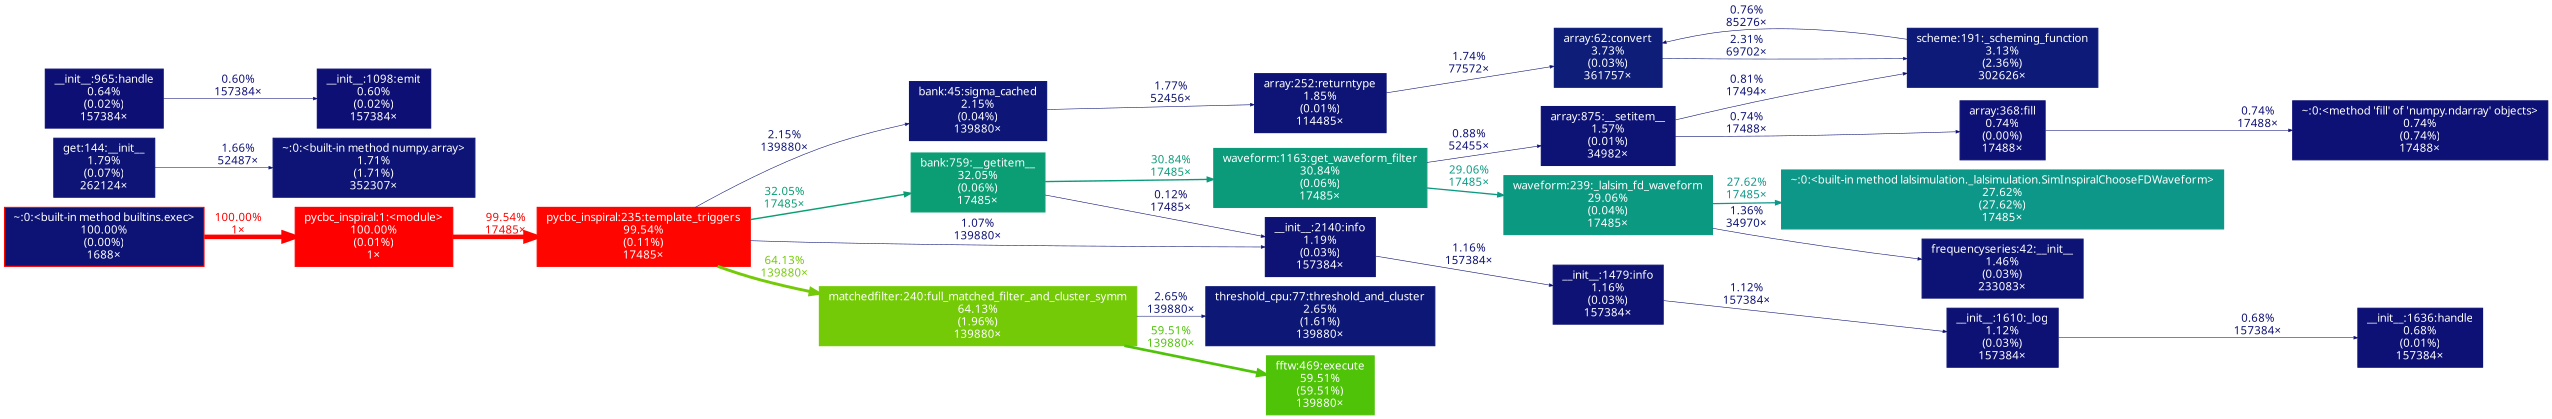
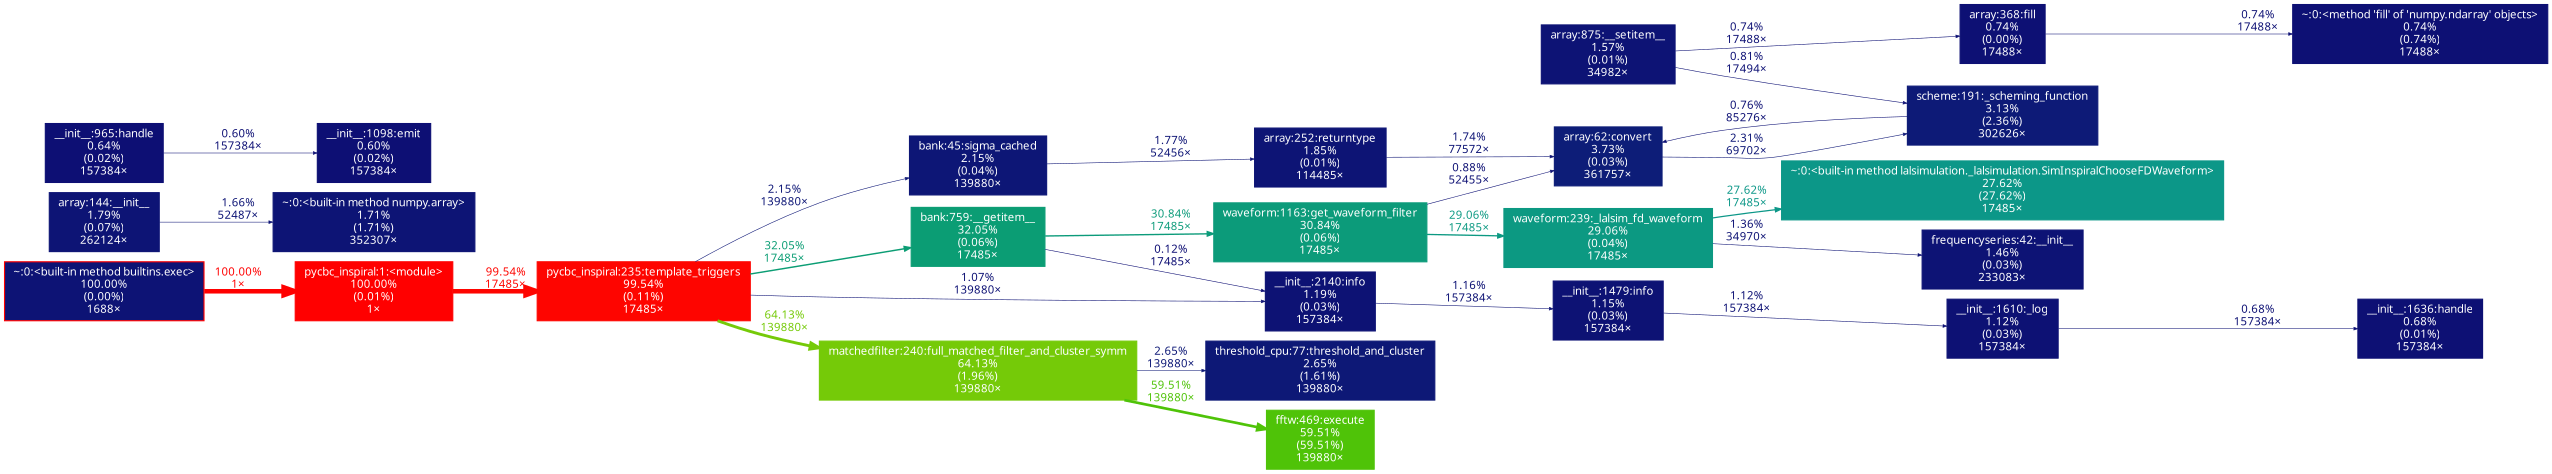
edge "waveform:1163:get_waveform_filter 30.84% (0.06%) 17485×" -> "array:875:__setitem__ 1.57% (0.01%) 34982×": now "waveform:1163:get_waveform_filter 30.84% (0.06%) 17485×" -> "array:62:convert 3.73% (0.03%) 361757×"
node "get:144:__init__ 1.79% (0.07%) 262124×": label "get:144:__init__ 1.79% (0.07%) 262124×" -> "array:144:__init__ 1.79% (0.07%) 262124×"
node "__init__:1479:info 1.16% (0.03%) 157384×": label "__init__:1479:info 1.16% (0.03%) 157384×" -> "__init__:1479:info 1.15% (0.03%) 157384×"
